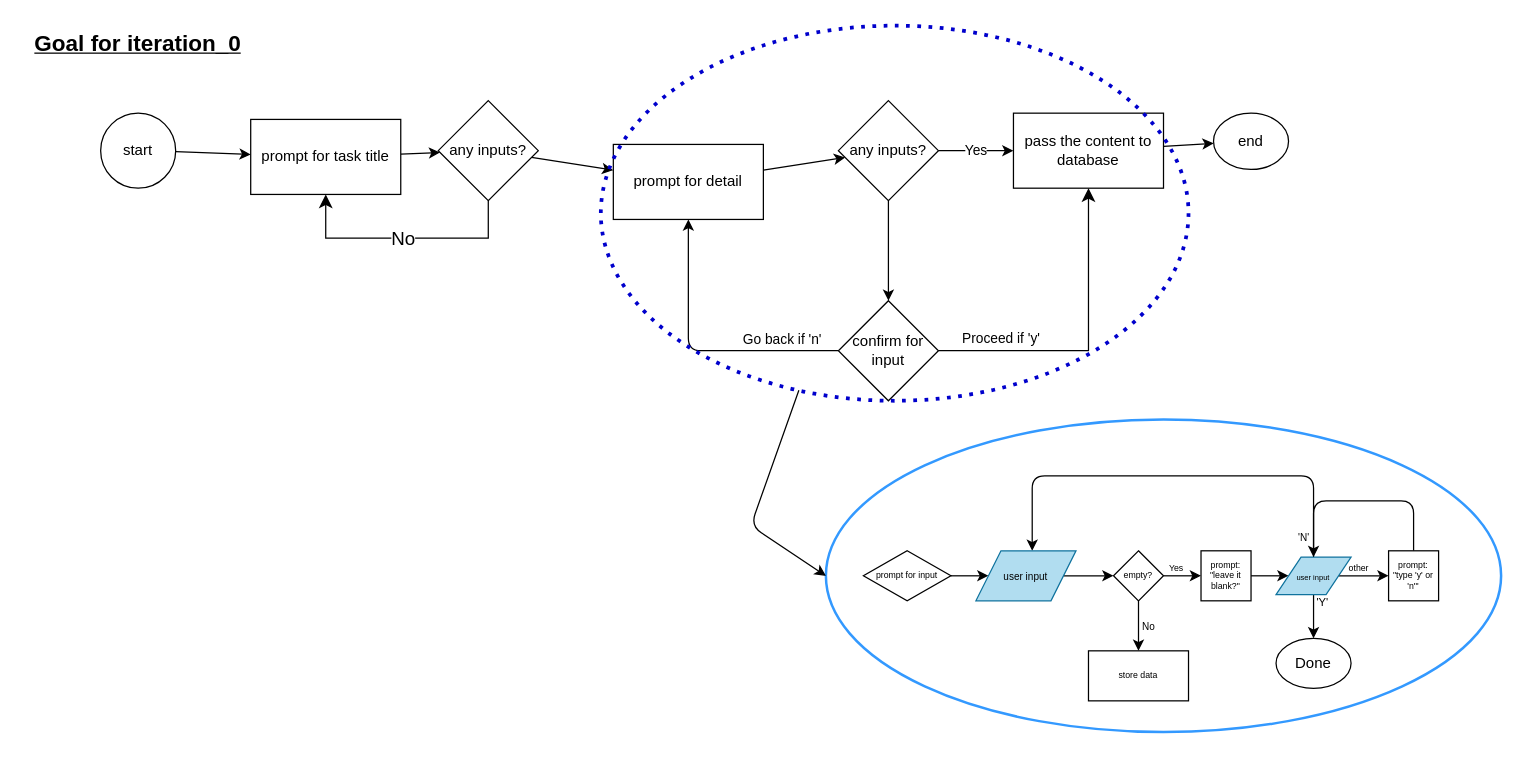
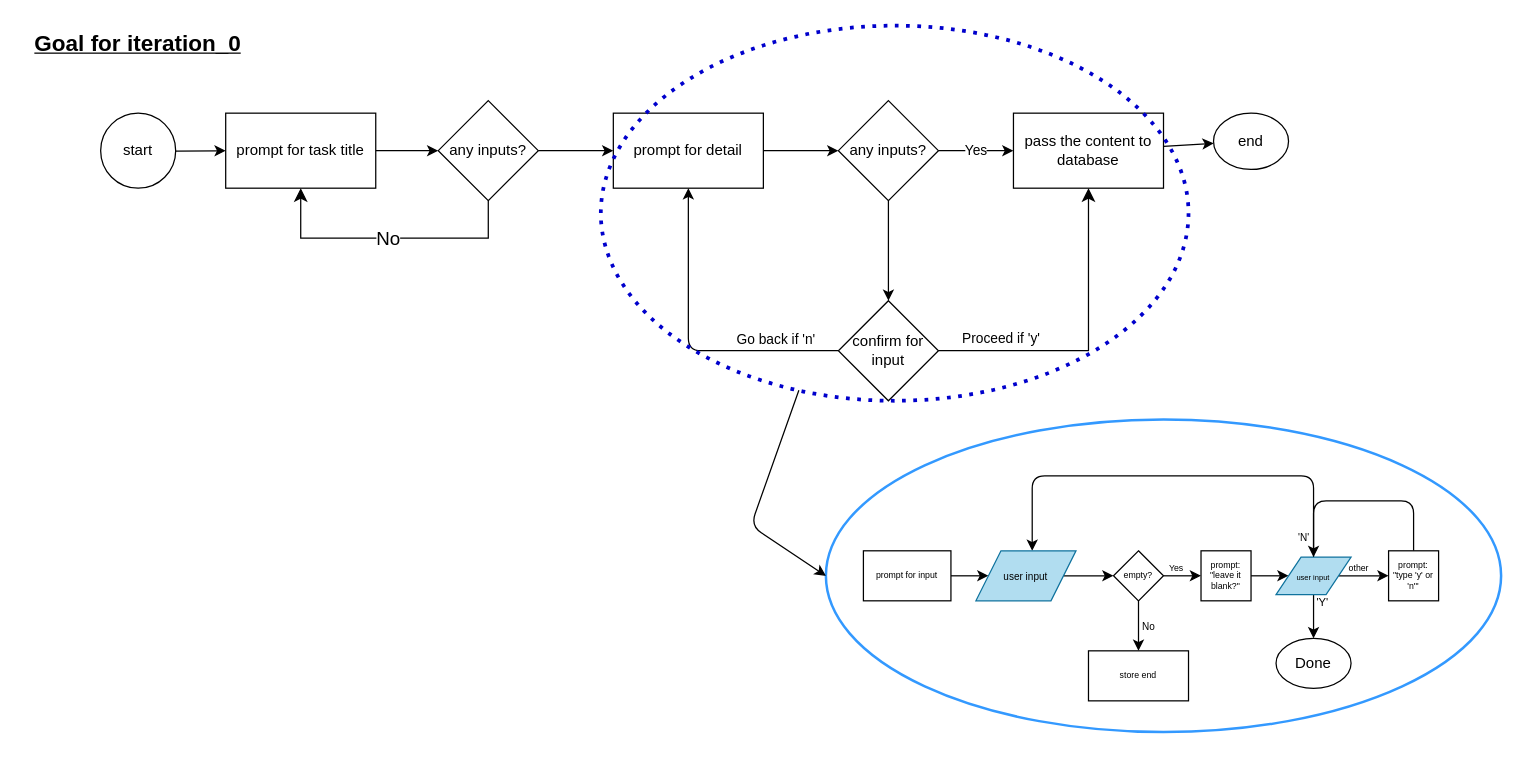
node "prompt for task title": moved (326, 157) -> (301, 151)
node "prompt for detail": moved (688, 182) -> (688, 151)
node "prompt for input": shape diamond -> rectangle
node "store data": label "store data" -> "store end"
